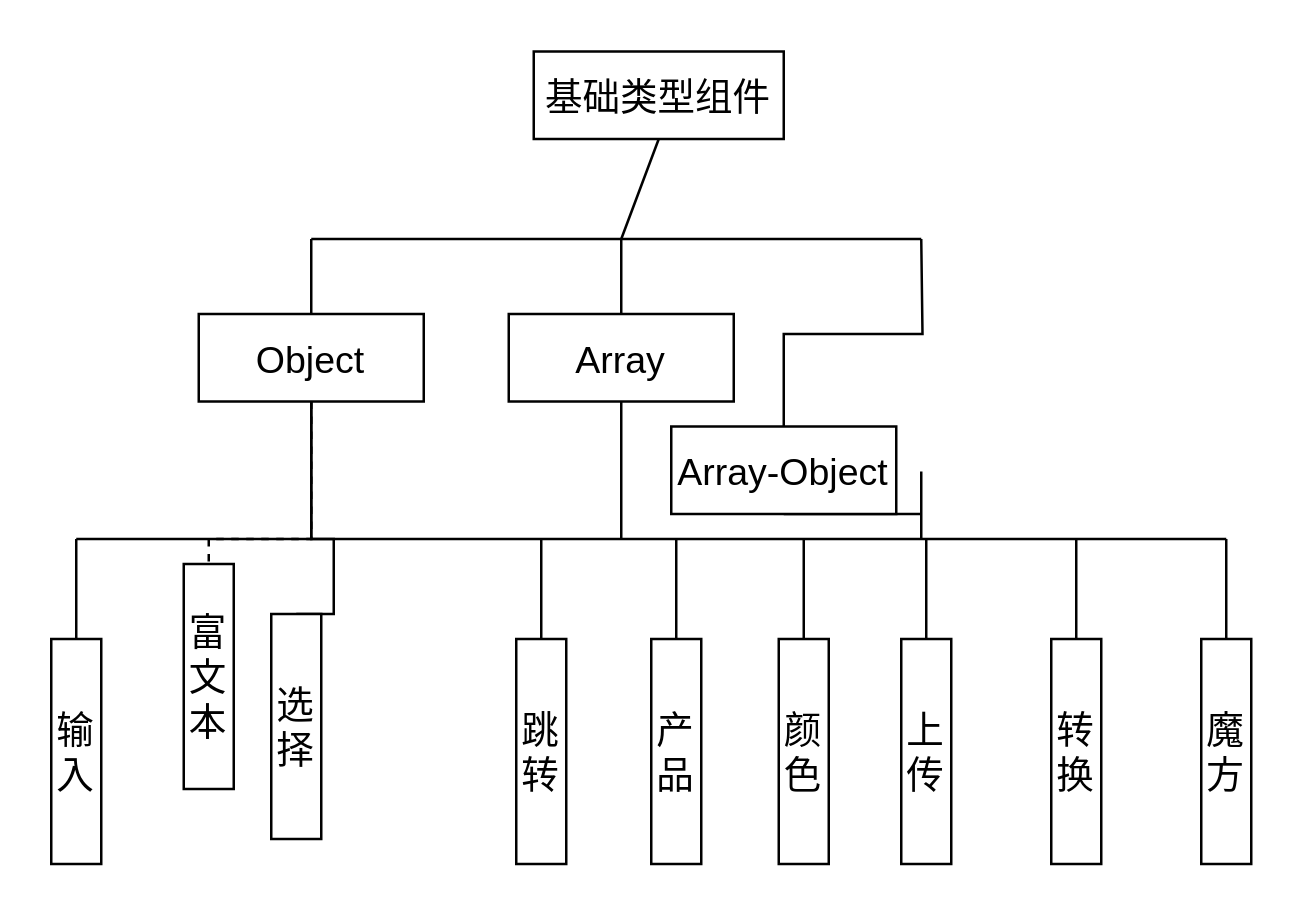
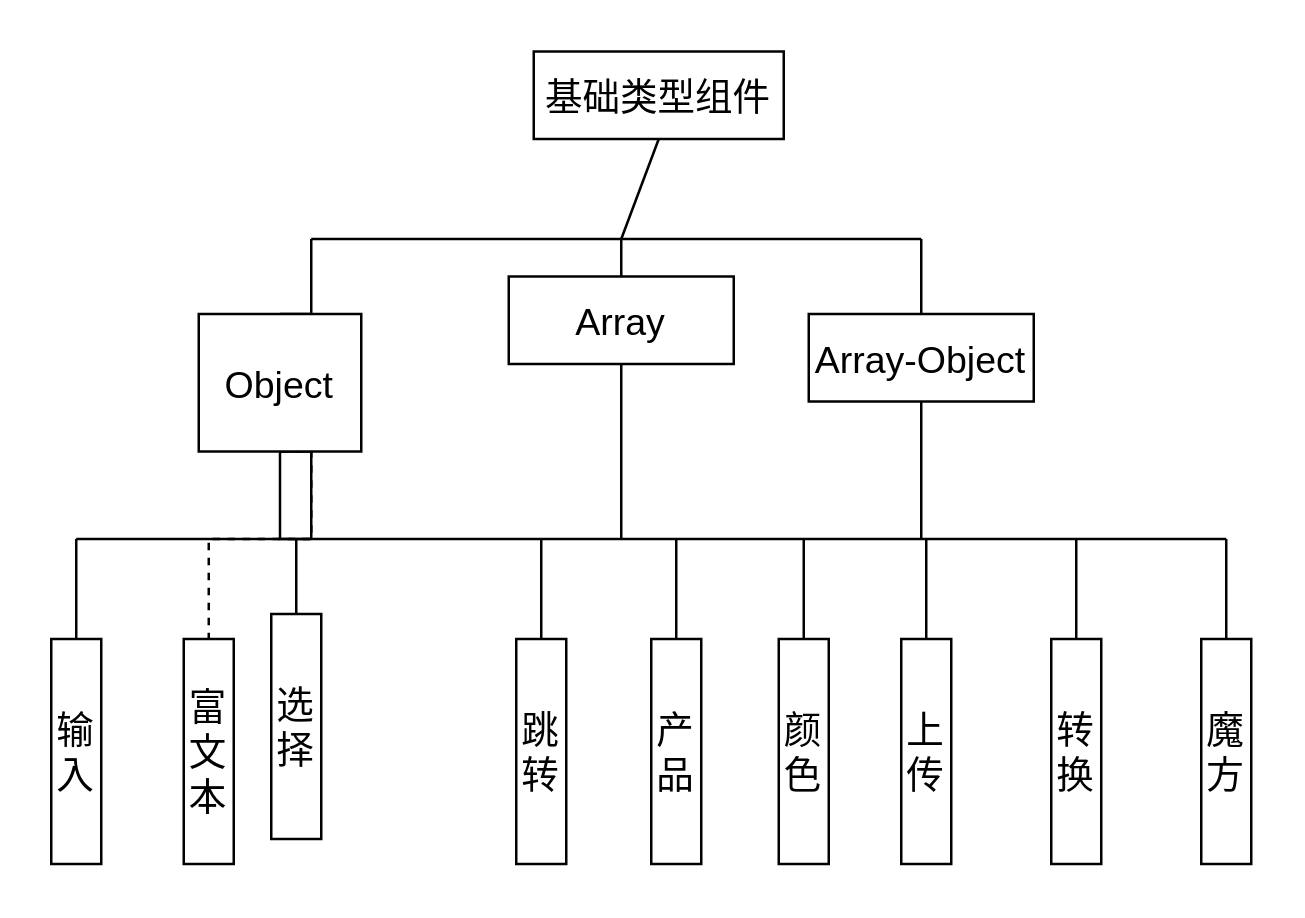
node "Object": size 225x88 -> 163x138
node "Array": moved (621, 358) -> (621, 320)
node "Array-Object": moved (784, 470) -> (921, 358)
node "富文本": moved (209, 676) -> (209, 751)
